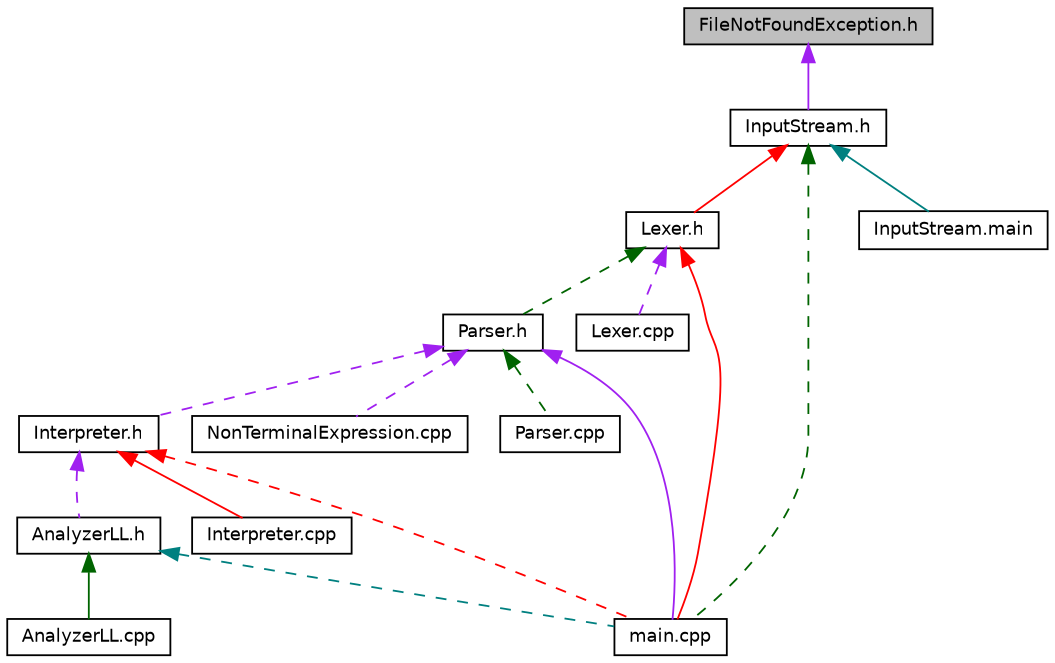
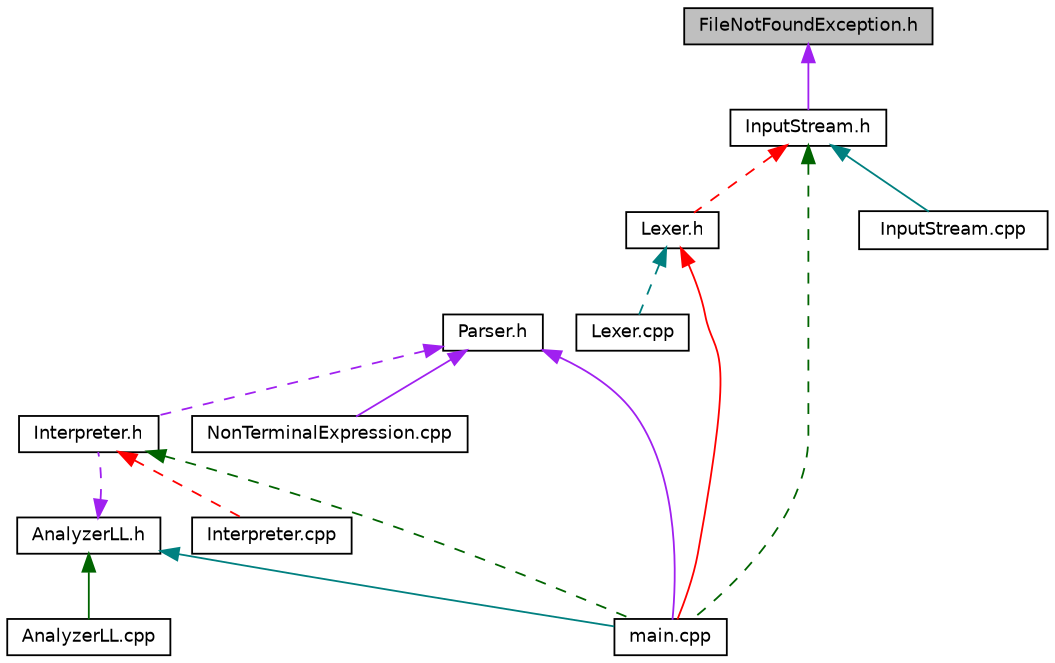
edge "Lexer.h" -> "InputStream.h": style solid -> dashed
node "InputStream.main": label "InputStream.main" -> "InputStream.cpp"
edge "Parser.h" -> "Lexer.h": removed
edge "Lexer.cpp" -> "Lexer.h": color purple -> teal
edge "NonTerminalExpression.cpp" -> "Parser.h": style dashed -> solid
node "Parser.cpp": removed
edge "Interpreter.cpp" -> "Interpreter.h": style solid -> dashed
edge "AnalyzerLL.h" -> "Interpreter.h": reversed
edge "main.cpp" -> "Interpreter.h": color red -> darkgreen
edge "main.cpp" -> "AnalyzerLL.h": style dashed -> solid
